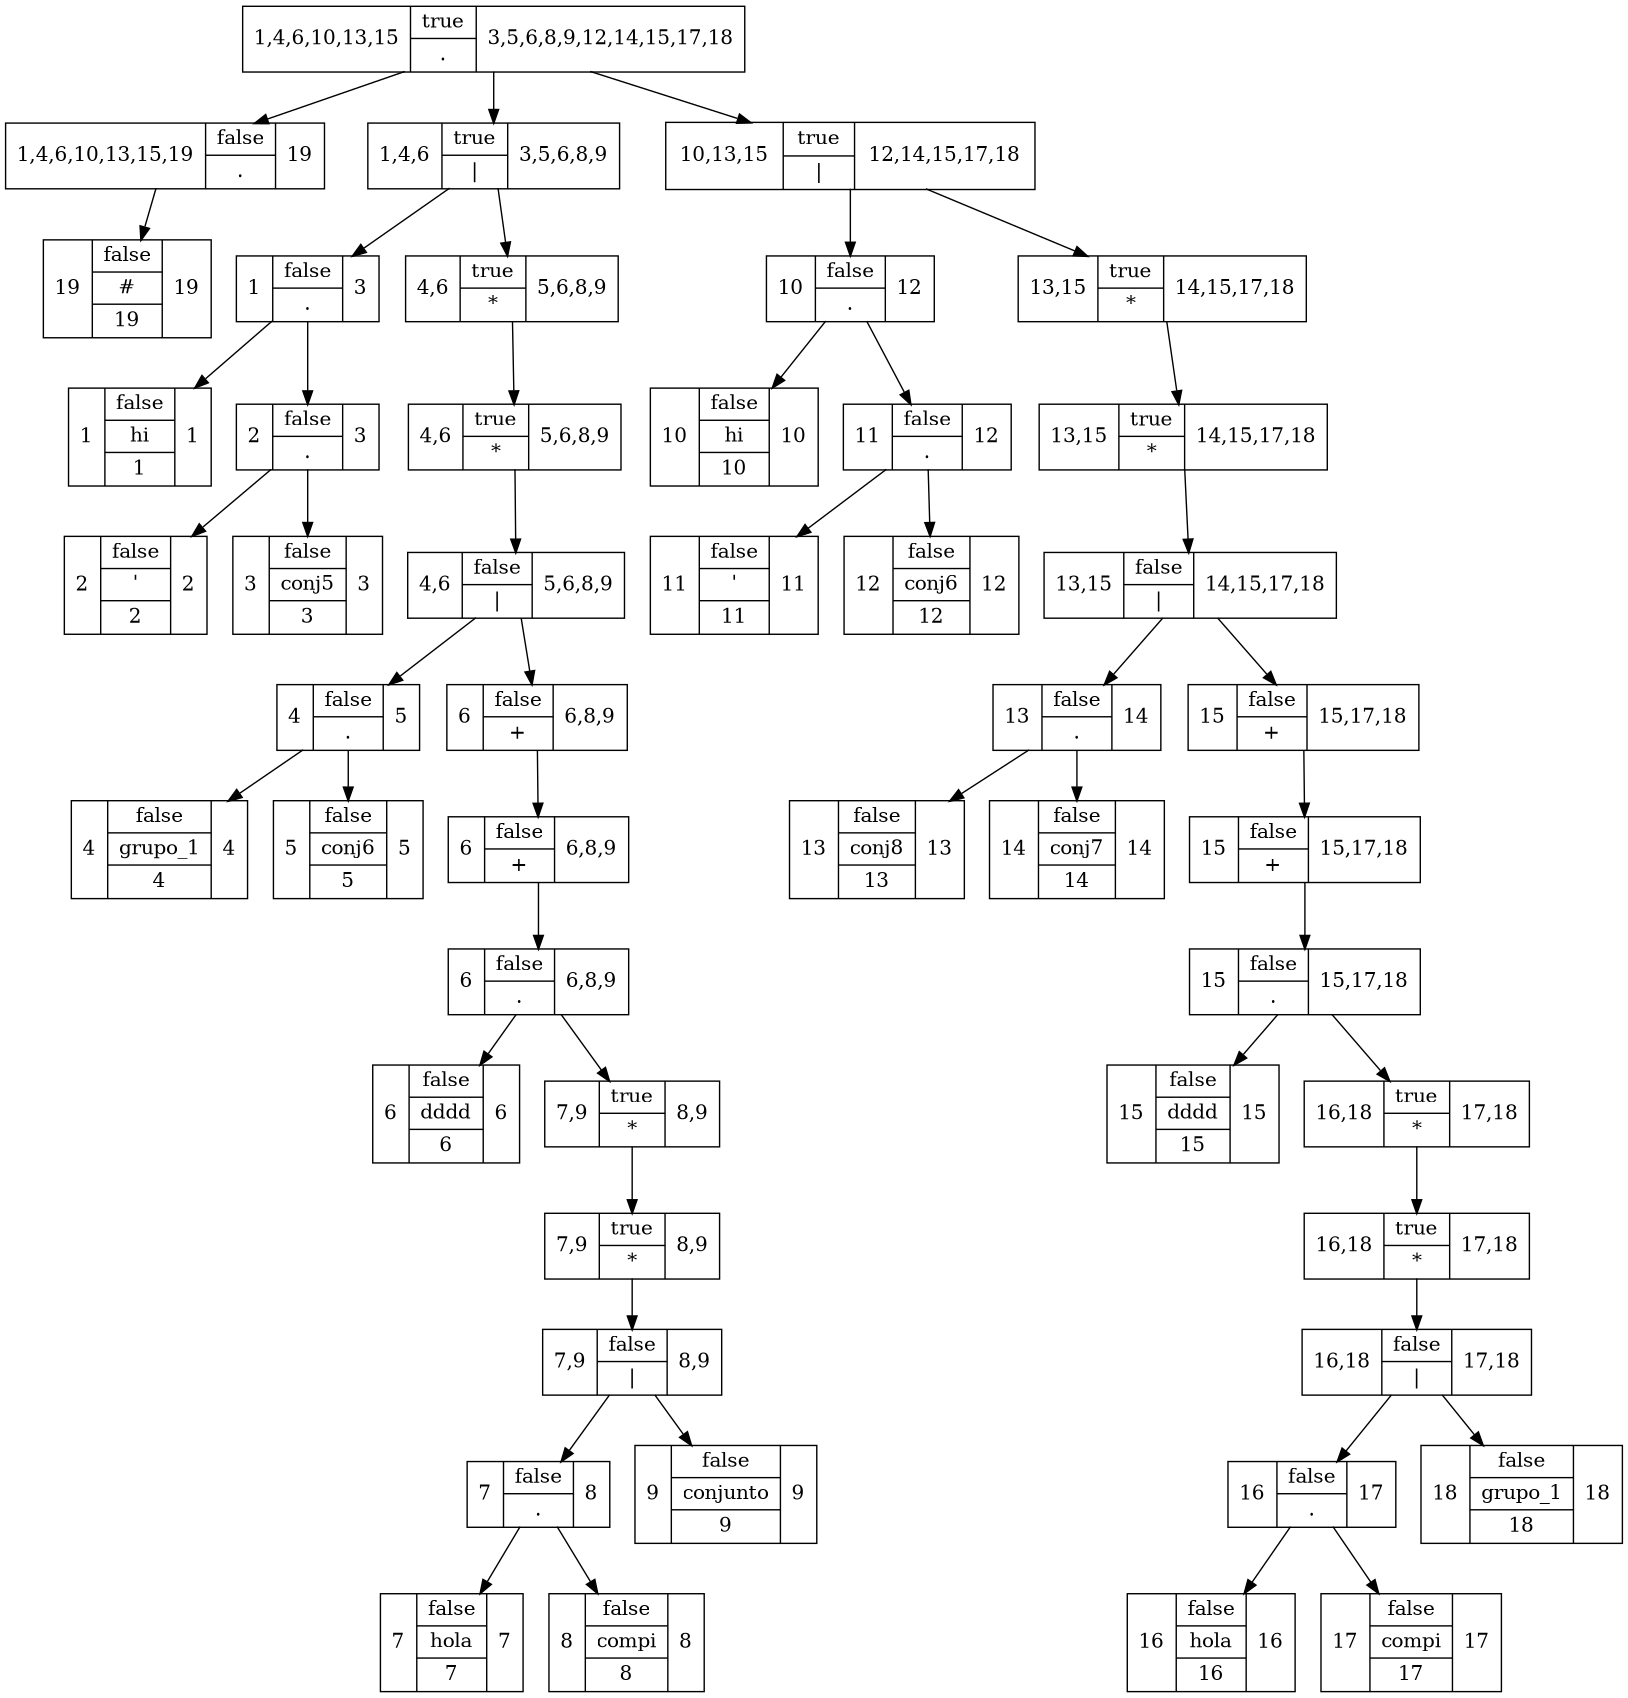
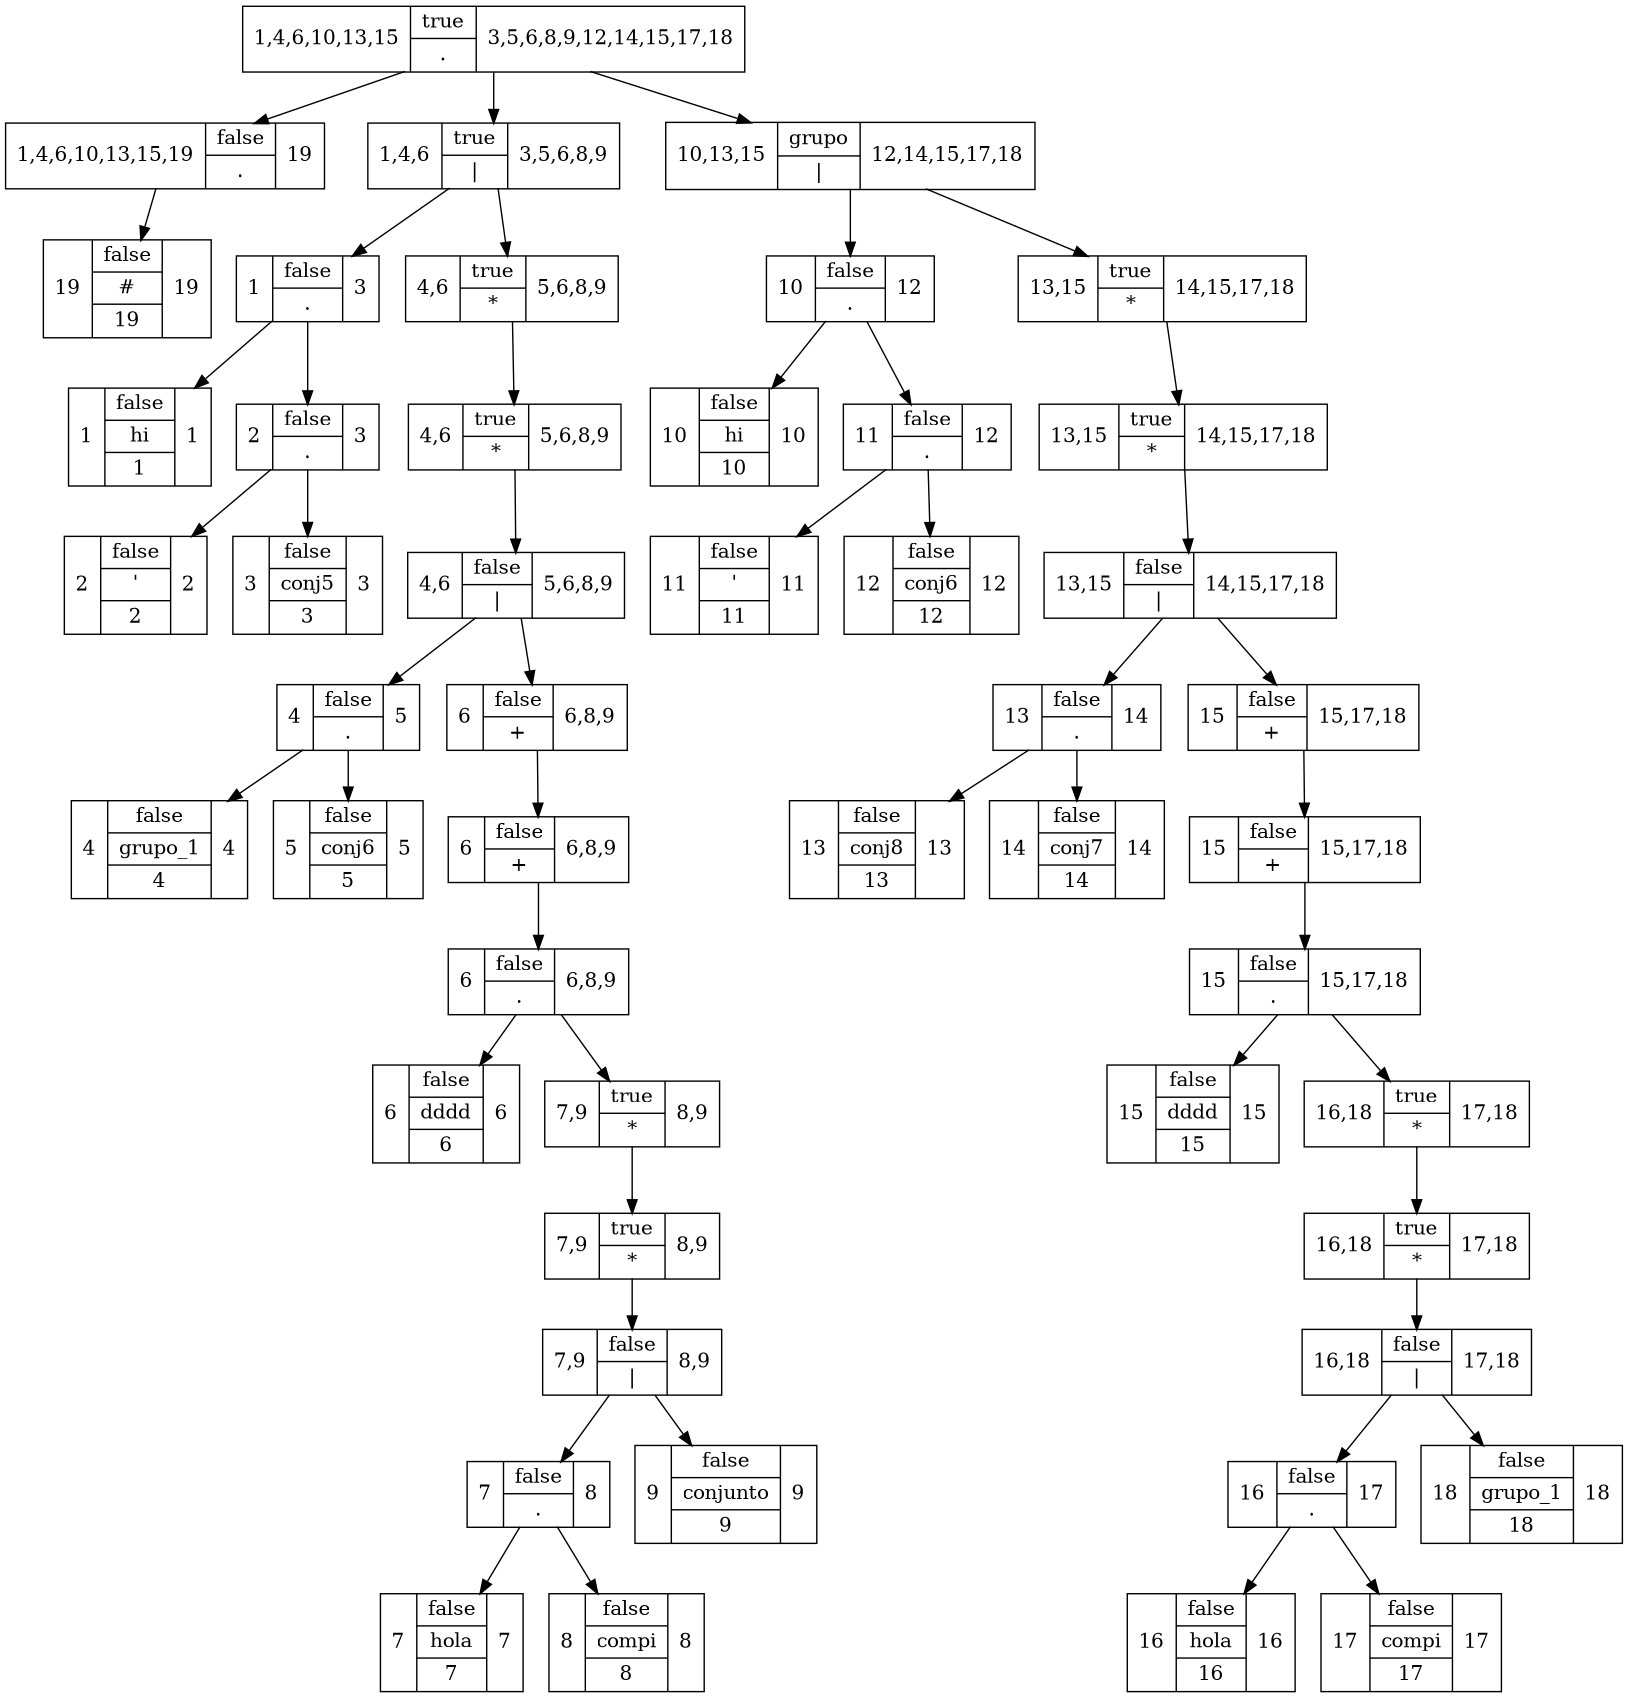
node "10,13,15": text "true" -> "grupo"
